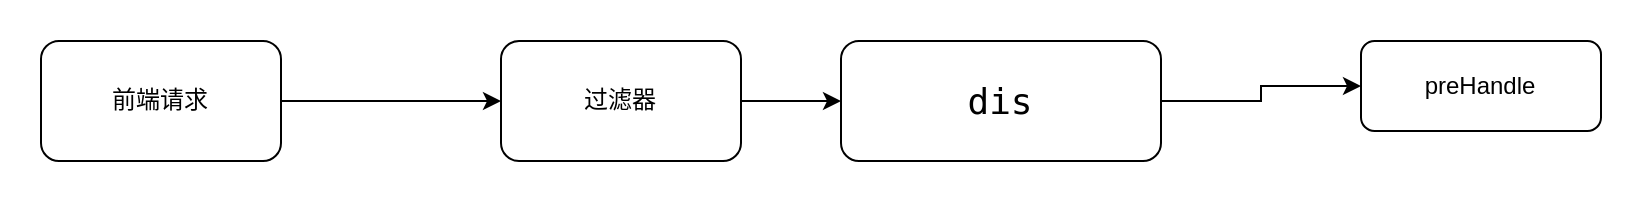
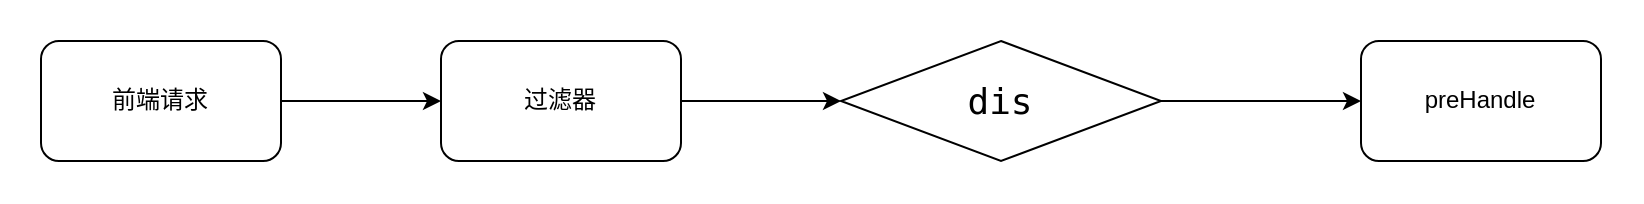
node "preHandle": size 240x90 -> 240x120
node "过滤器": moved (621, 101) -> (561, 101)
node "dis": shape rounded rectangle -> diamond
